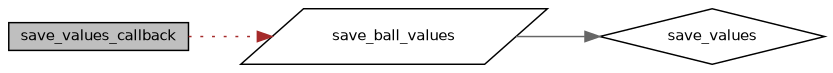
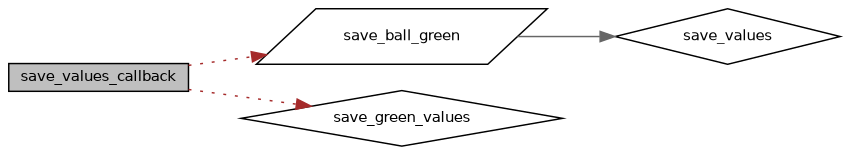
node "save_ball_values": label "save_ball_values" -> "save_ball_green"
node "save_green_values": added
